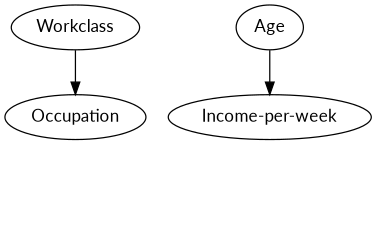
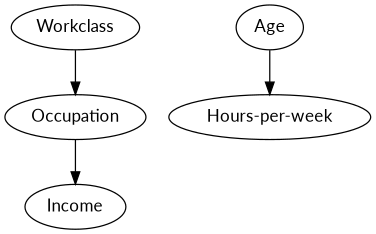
node "Income-per-week": label "Income-per-week" -> "Hours-per-week"
node "Income": added
